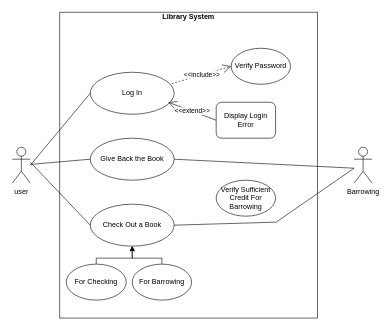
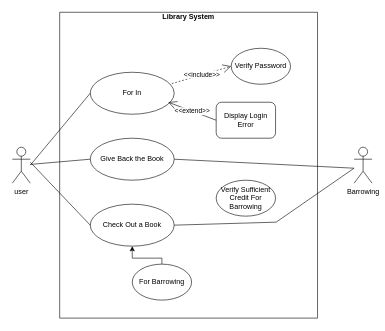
node "Log In": label "Log In" -> "For In"
edge "For Checking" -> "Check Out a Book": removed
node "For Checking": removed
